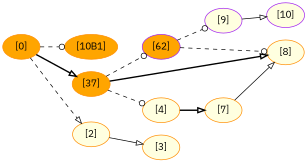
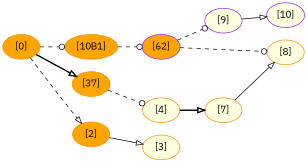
edge "[37]" -> "[62]": now "[10B1]" -> "[62]"
edge "[37]" -> "[8]": removed
node "[2]": fillcolor lightyellow -> orange
